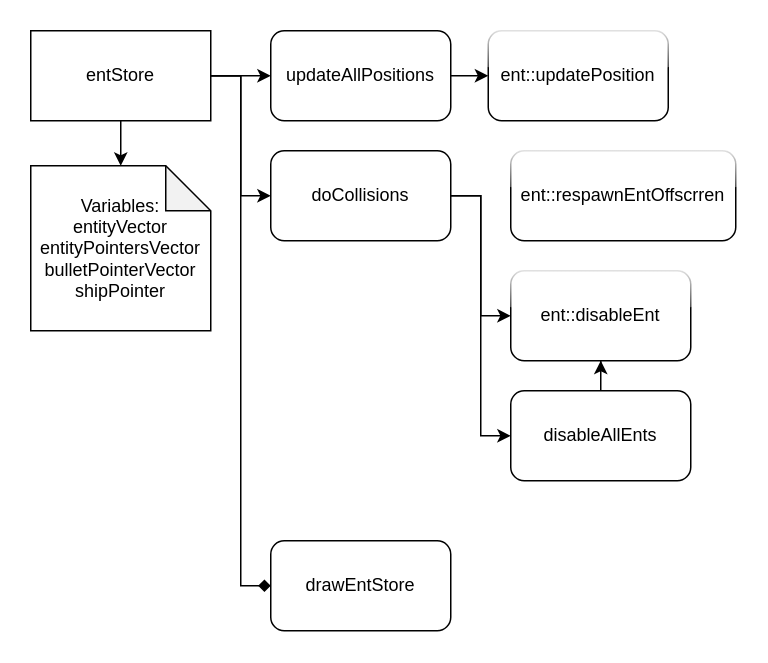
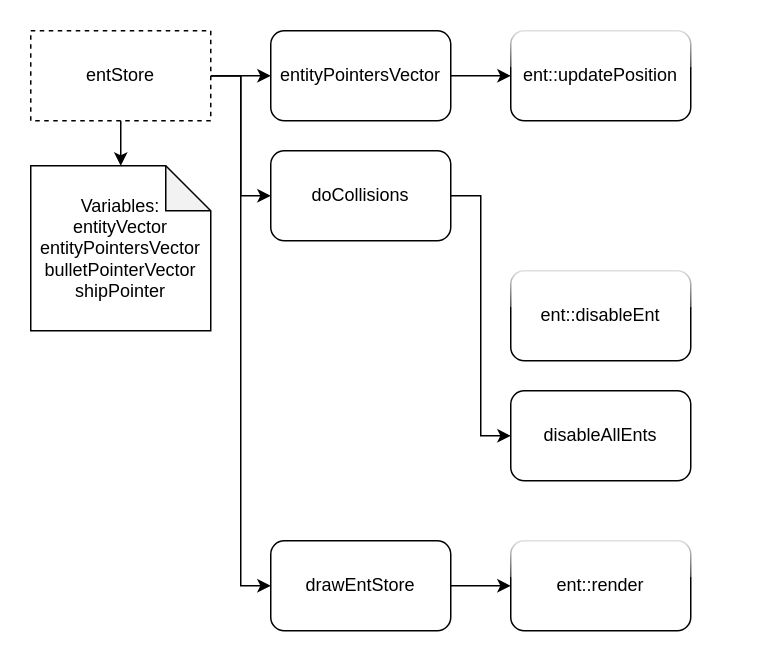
node "entStore": style solid -> dashed
node "updateAllPositions": label "updateAllPositions" -> "entityPointersVector"
node "ent::updatePosition": moved (578, 76) -> (601, 76)
node "ent::respawnEntOffscrren": removed
edge "doCollisions" -> "ent::disableEnt": removed
edge "disableAllEnts" -> "ent::disableEnt": removed
edge "entStore" -> "drawEntStore": arrowhead diamond -> classic
edge "drawEntStore" -> "ent::render": added
node "ent::render": added
